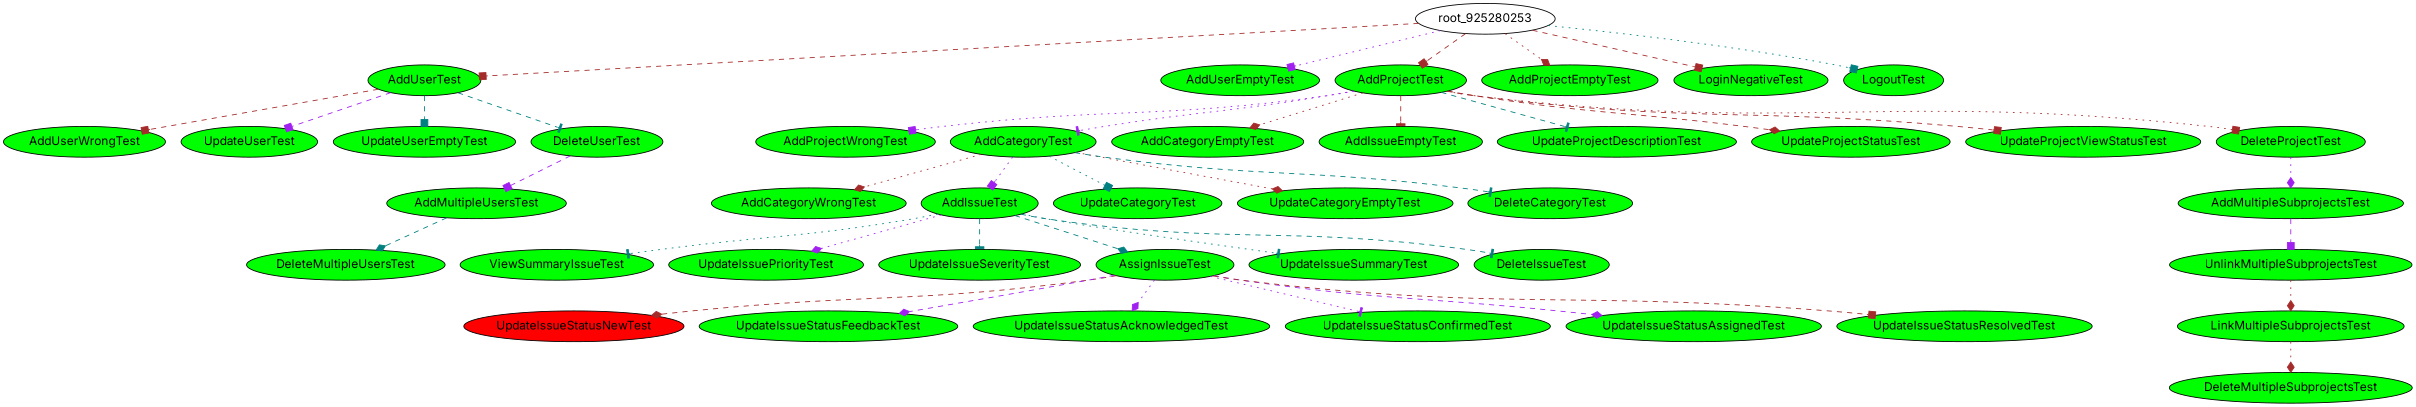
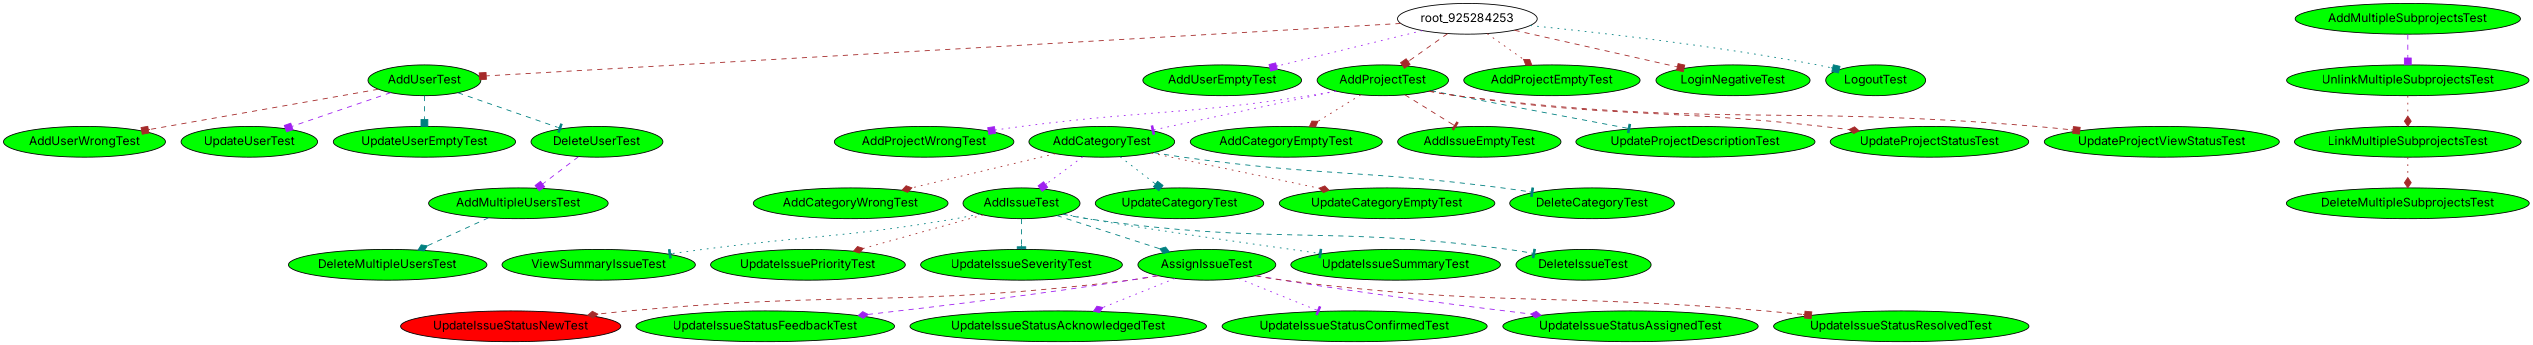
node "root_925280253": label "root_925280253" -> "root_925284253"
node "DeleteProjectTest": removed
edge "AddIssueTest" -> "UpdateIssuePriorityTest": color purple -> brown
